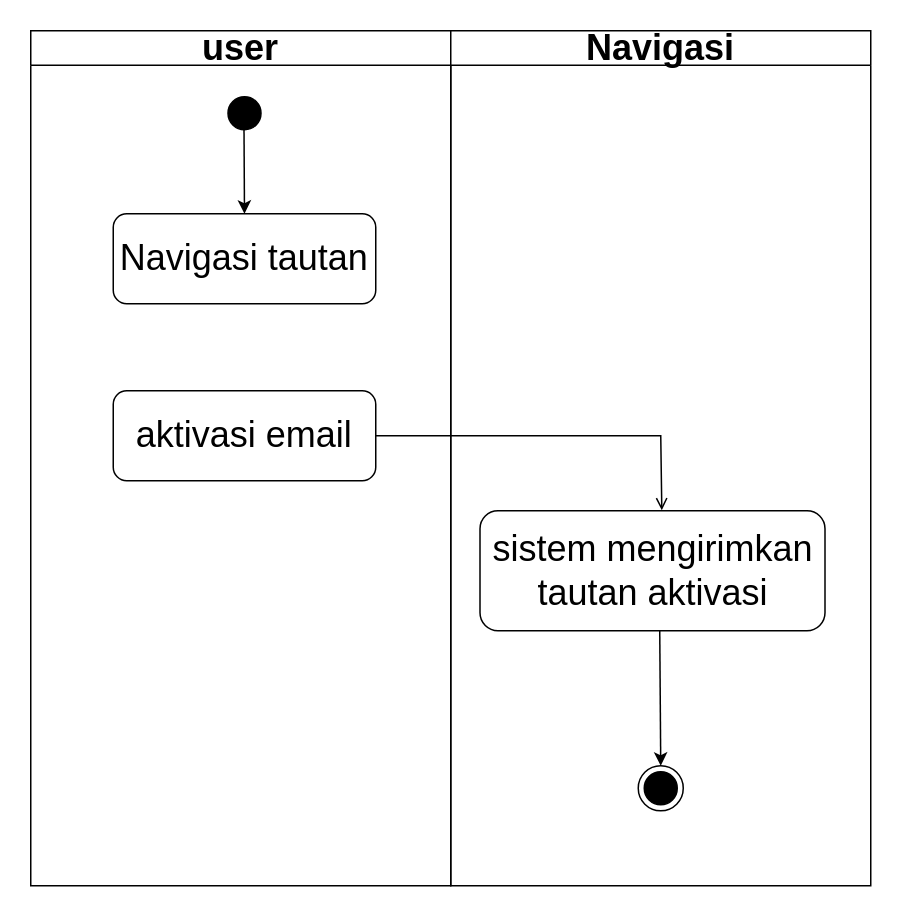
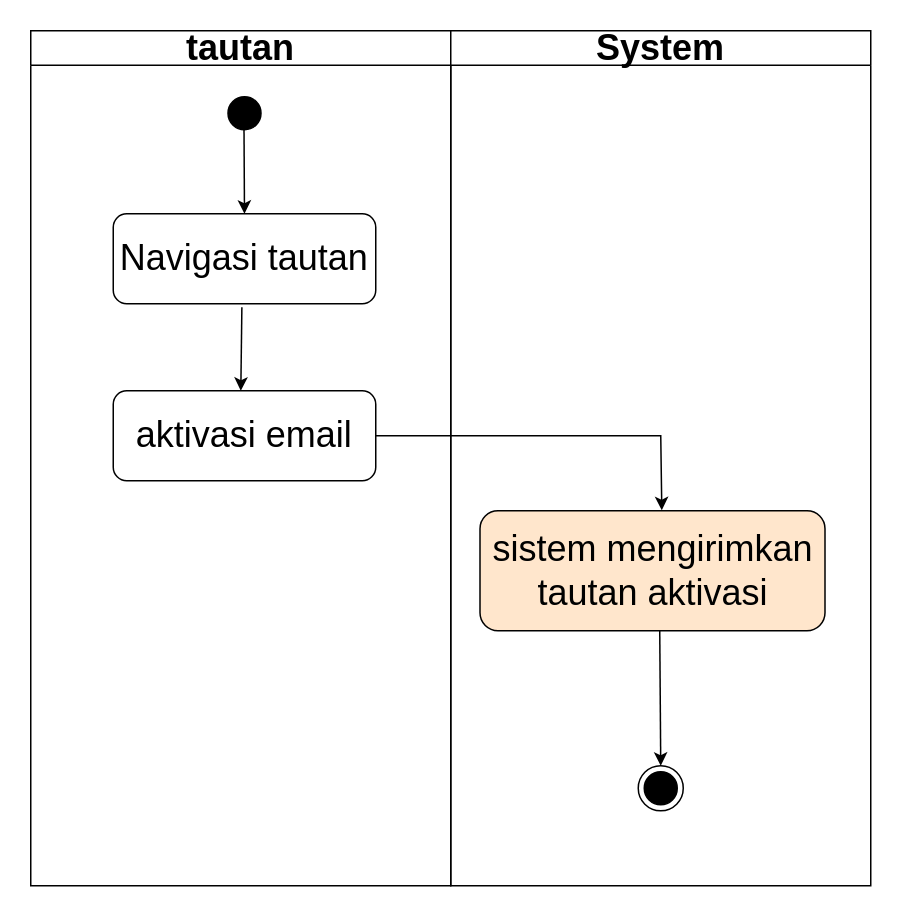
node "user": label "user" -> "tautan"
node "Navigasi": label "Navigasi" -> "System"
edge "Navigasi tautan" -> "aktivasi email": added
edge "aktivasi email" -> "sistem mengirimkan tautan aktivasi": arrowhead open -> classic
node "sistem mengirimkan tautan aktivasi": fillcolor #ffffff -> #ffe6cc
